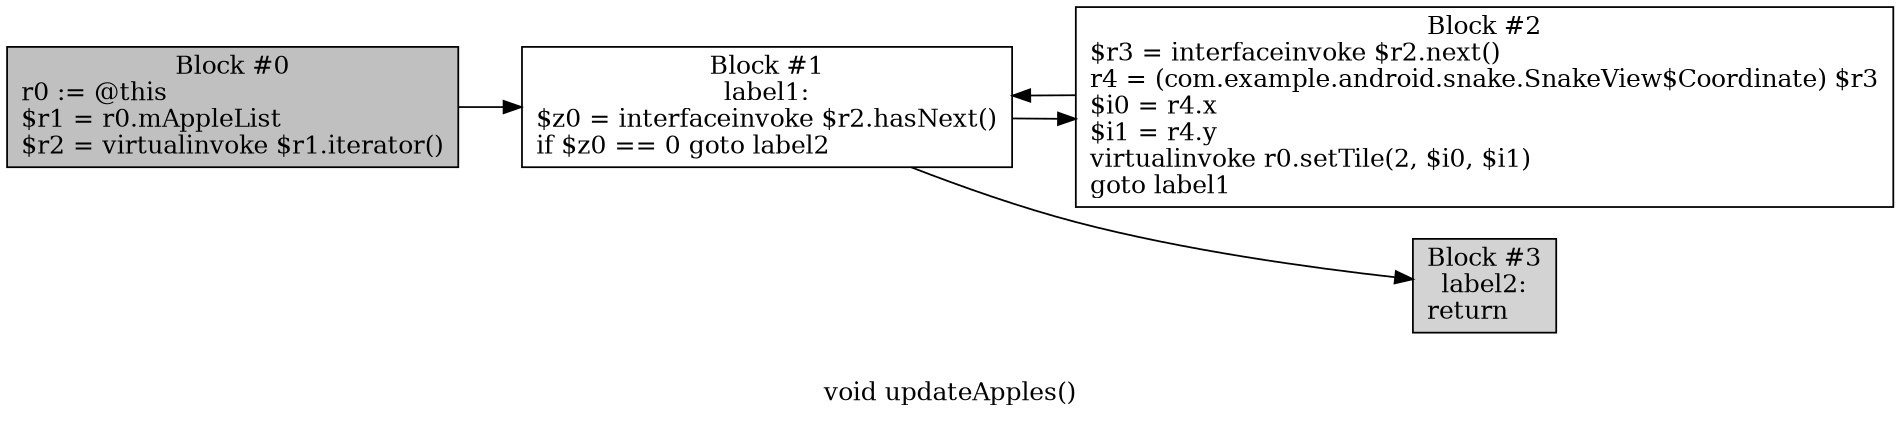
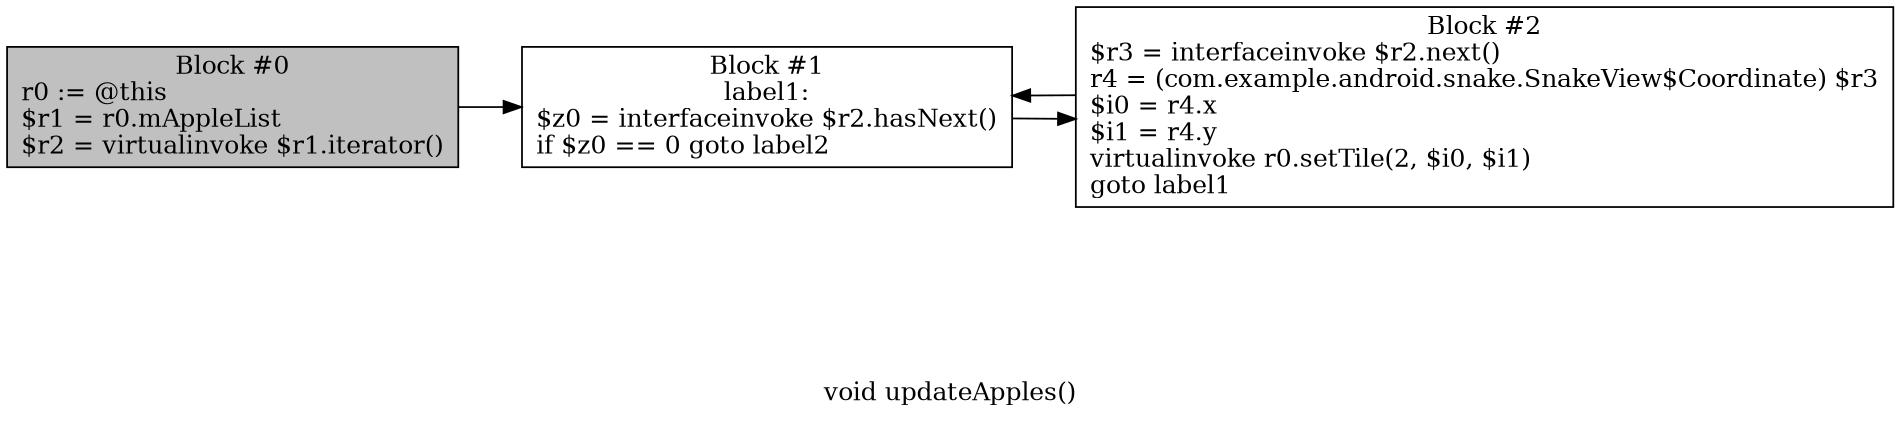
node "Block #3 label2: return": removed
